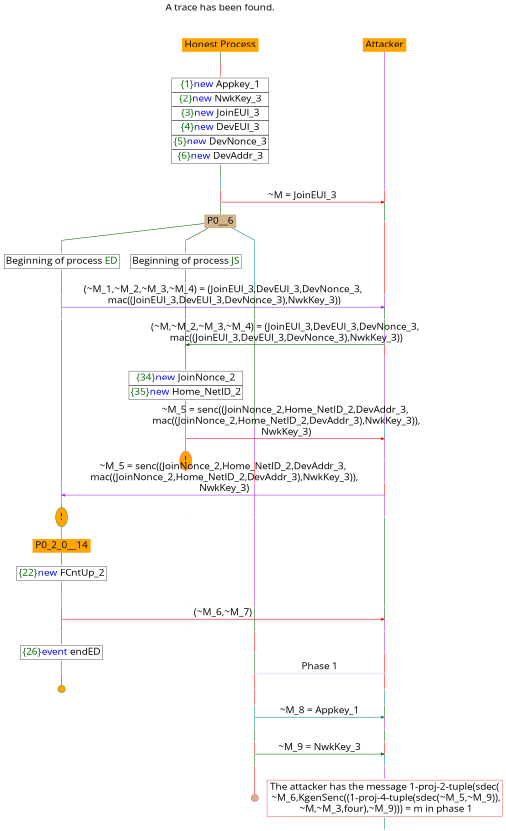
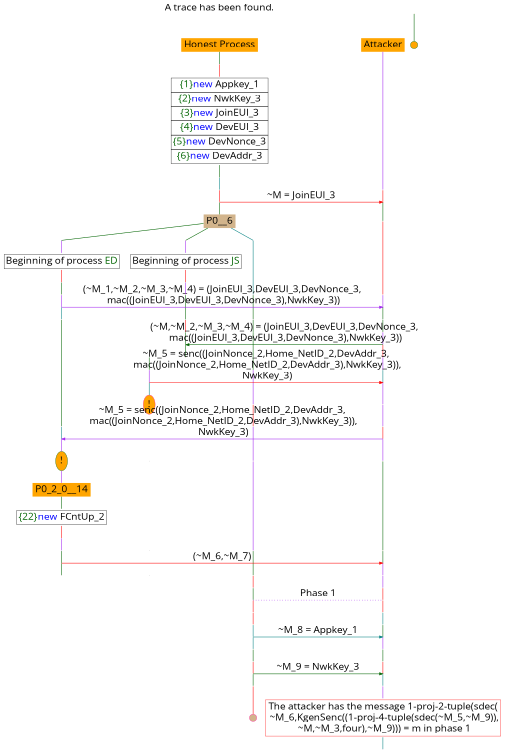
node "{34}": removed
node "{26}": removed
